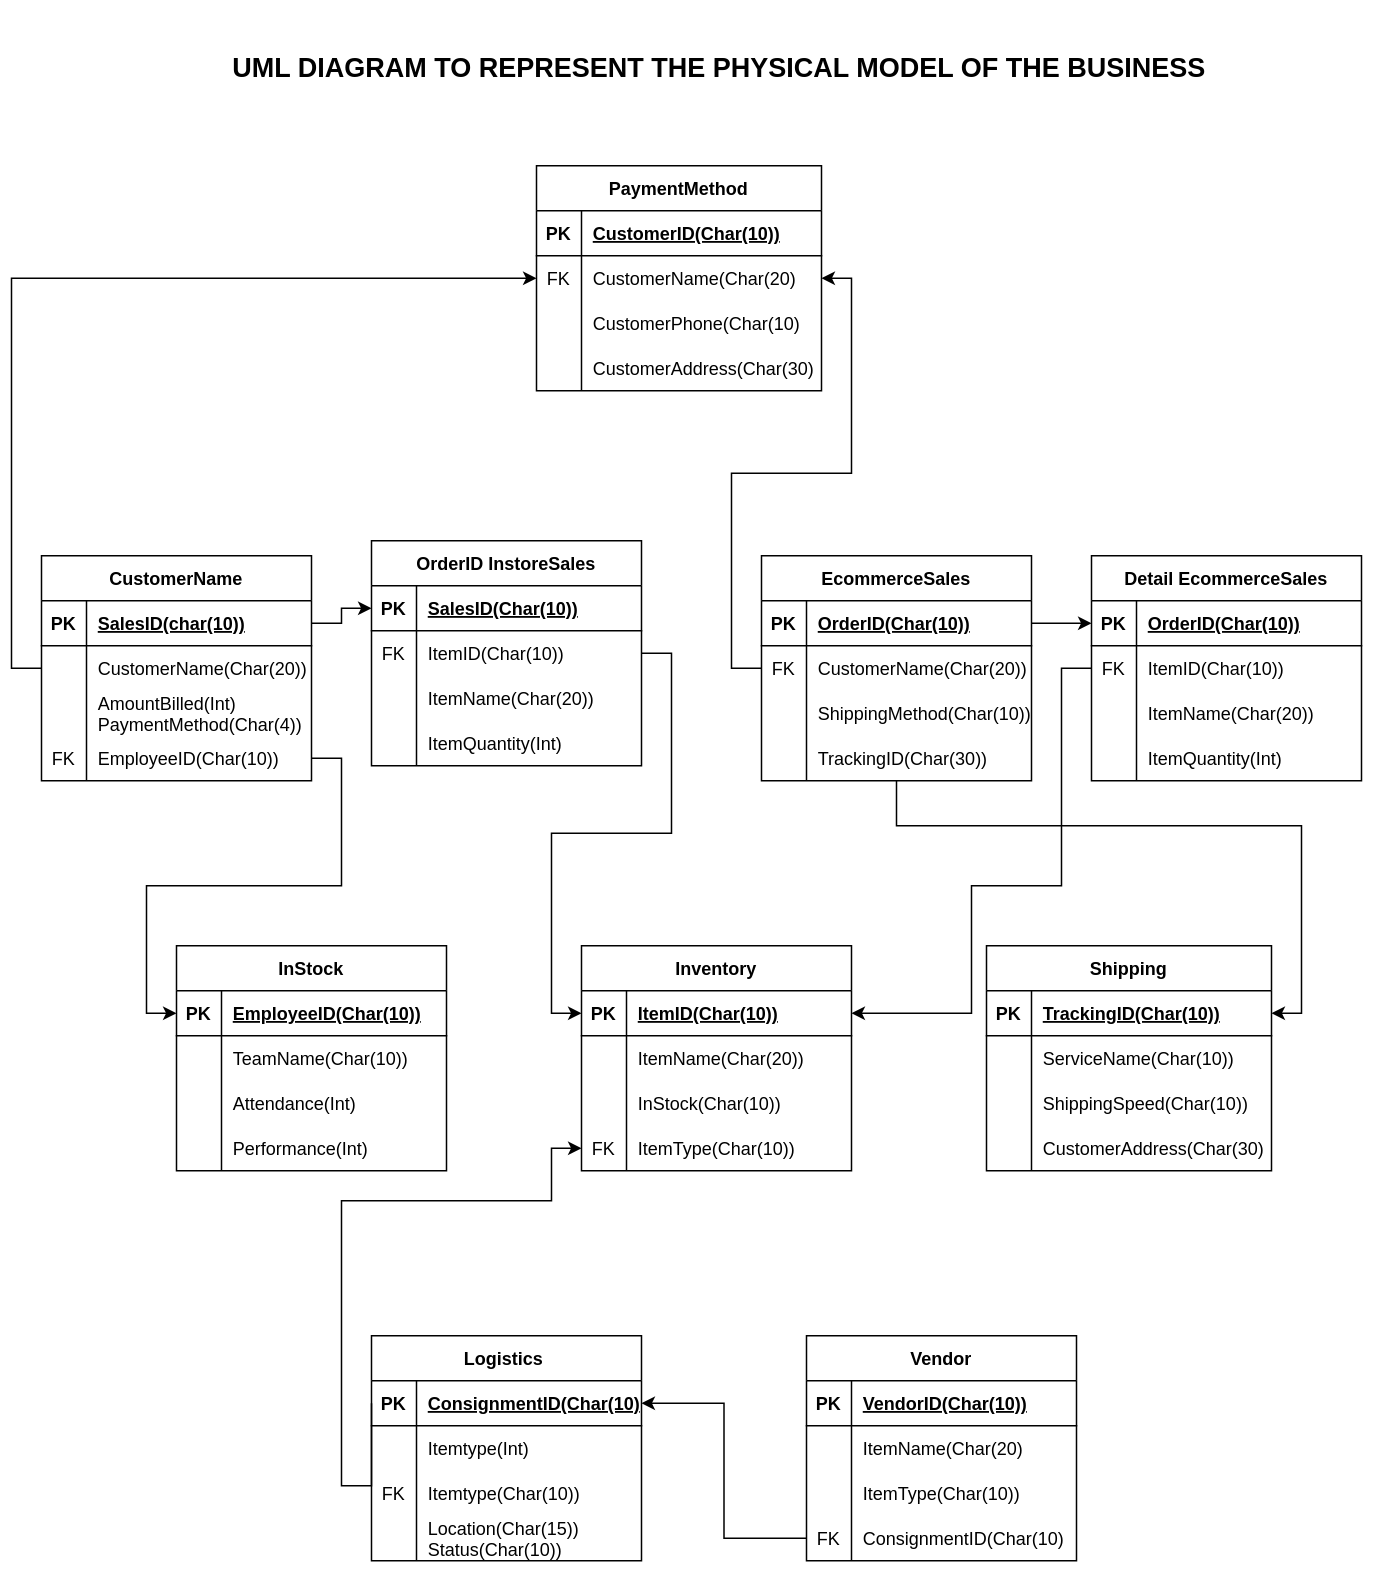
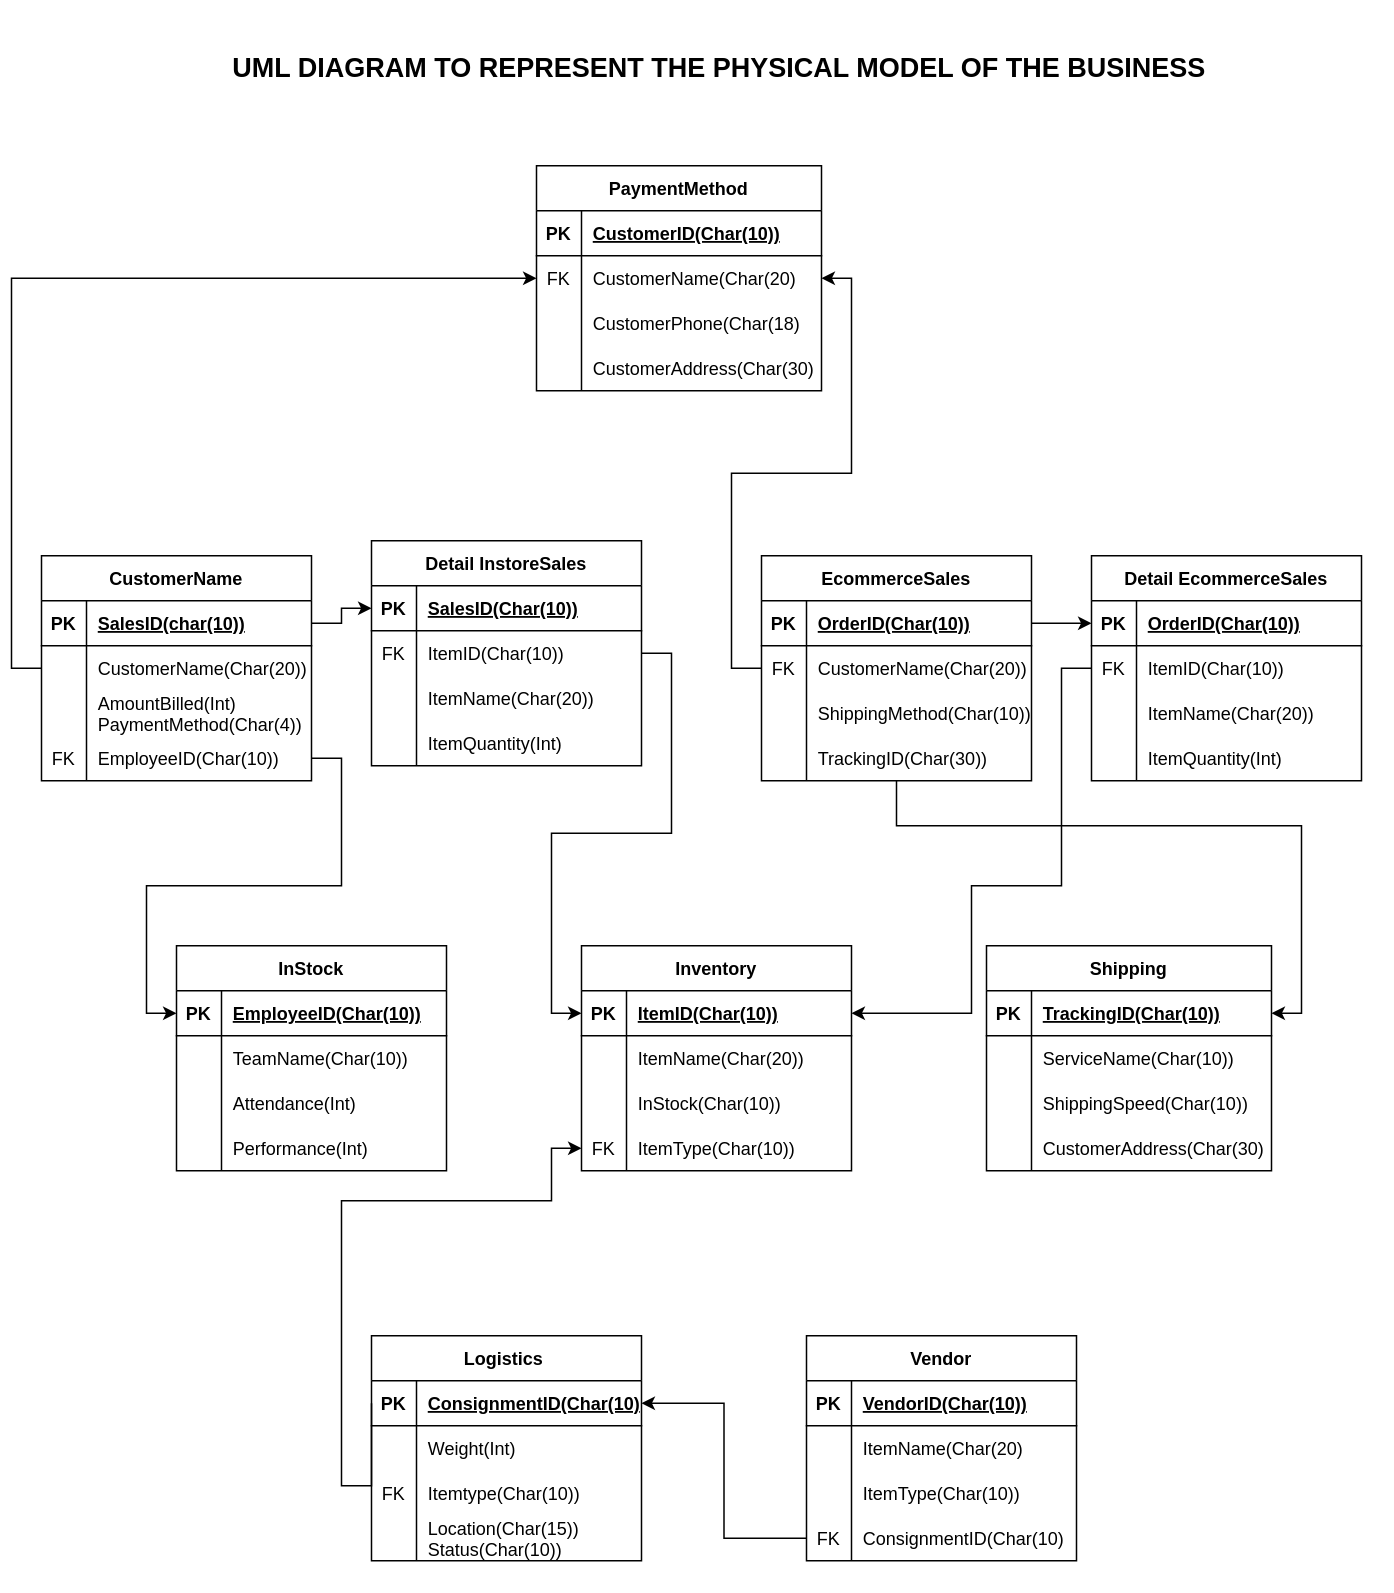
node "CustomerPhone(Char(10)": label "CustomerPhone(Char(10)" -> "CustomerPhone(Char(18)"
node "OrderID InstoreSales": label "OrderID InstoreSales" -> "Detail InstoreSales"
node "Itemtype(Int)": label "Itemtype(Int)" -> "Weight(Int)"
